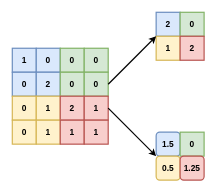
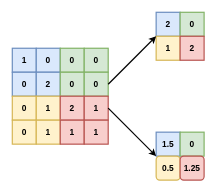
node "1.5": shape rounded rectangle -> rectangle
